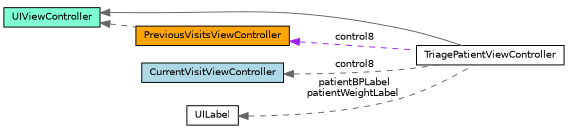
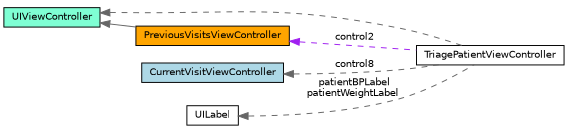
edge "TriagePatientViewController" -> "UIViewController": style solid -> dashed
edge "PreviousVisitsViewController" -> "UIViewController": style dashed -> solid
edge "TriagePatientViewController" -> "PreviousVisitsViewController": label " control8" -> " control2"
